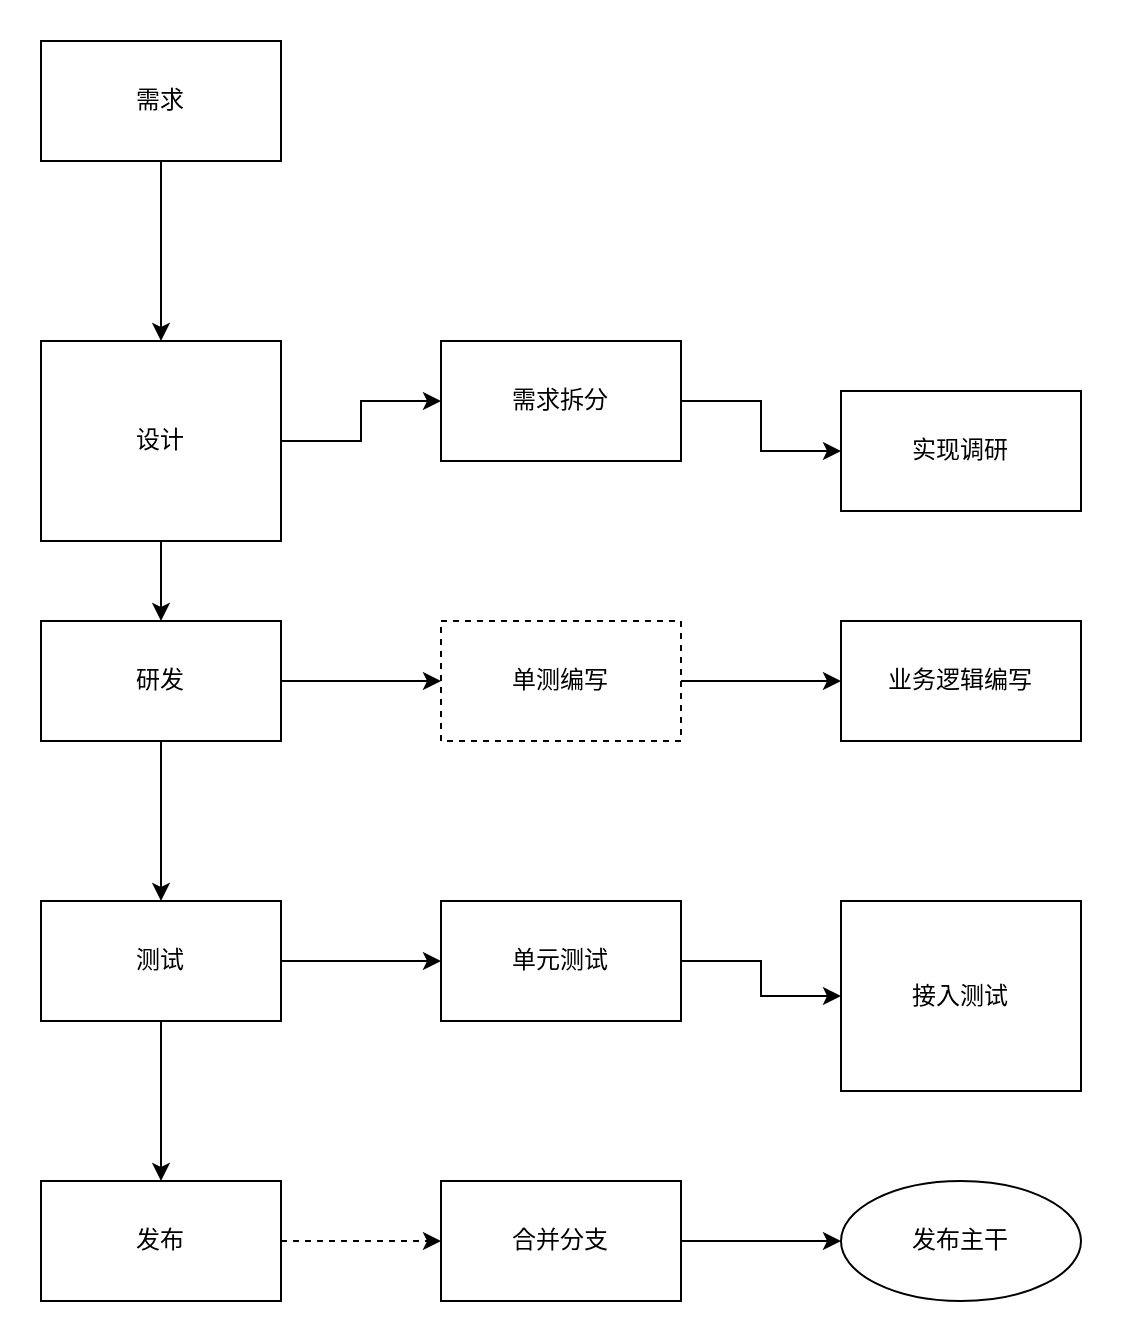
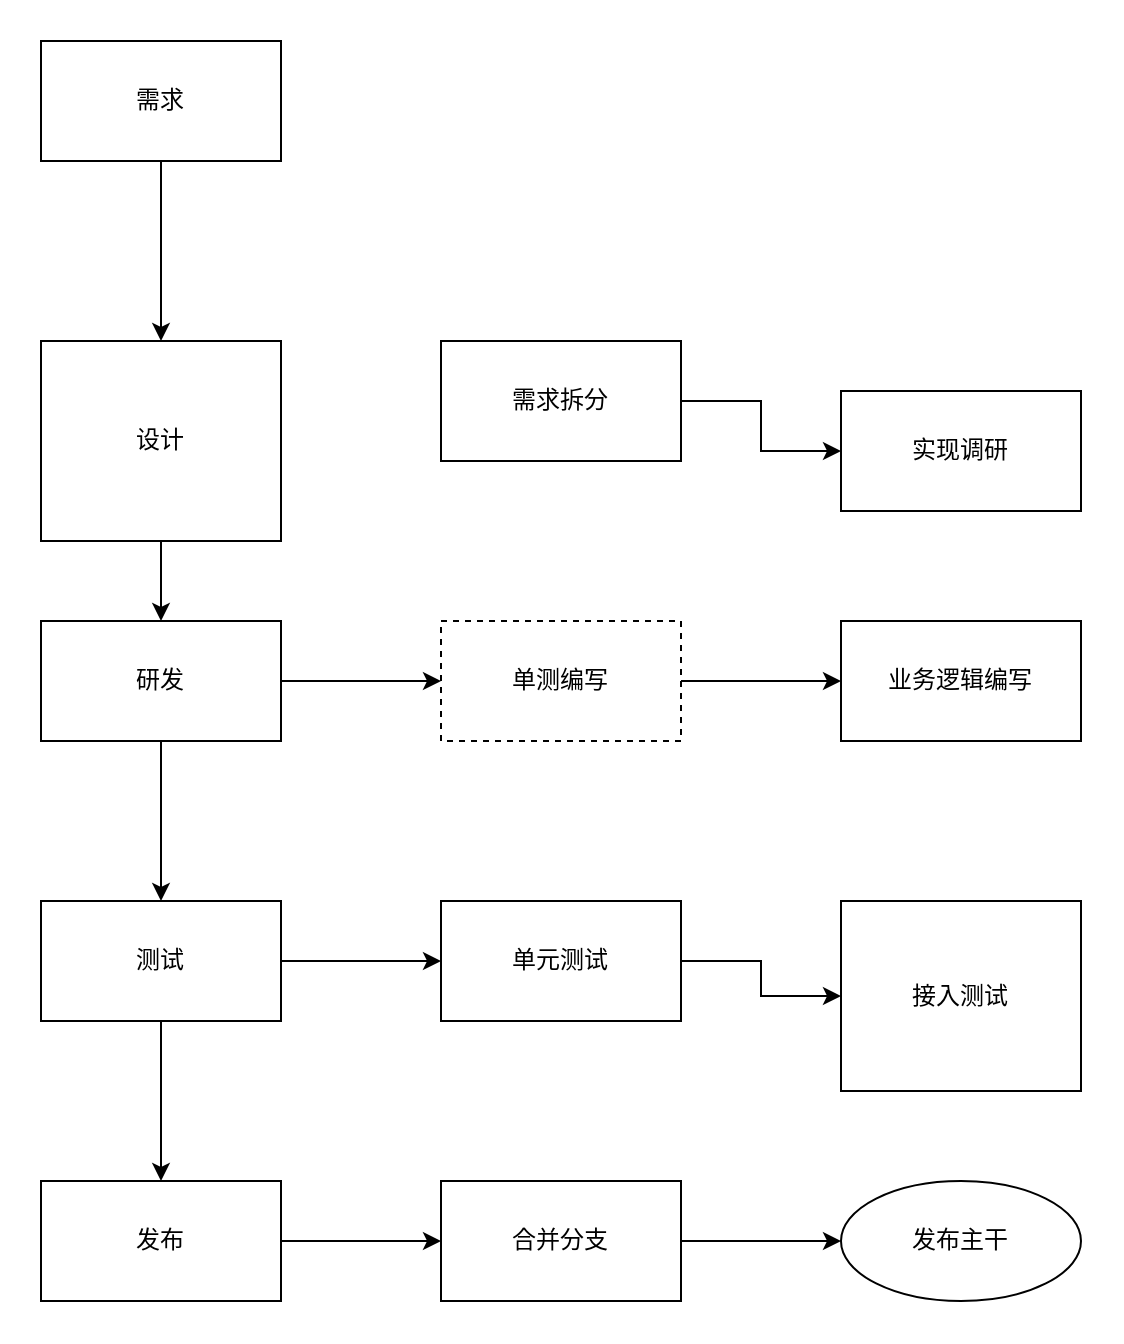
edge "设计" -> "需求拆分": removed
edge "发布" -> "合并分支": style dashed -> solid
